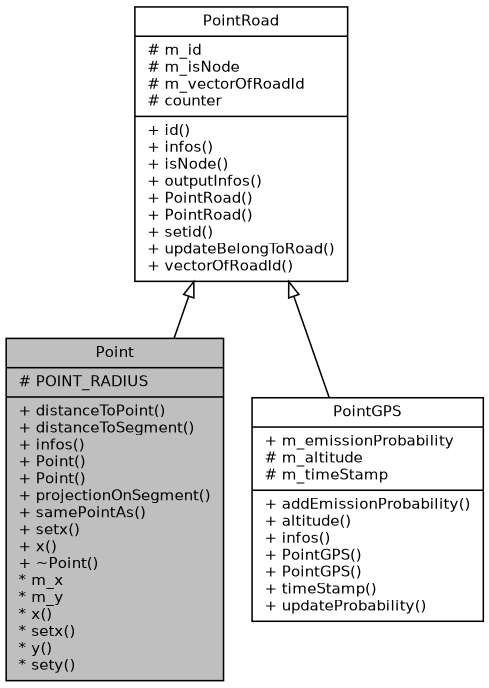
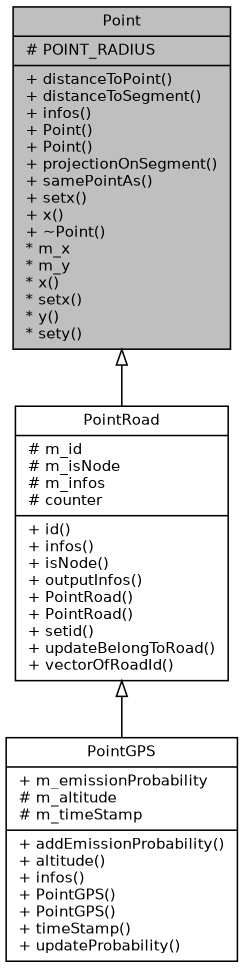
node "PointRoad": text "# m_vectorOfRoadId" -> "# m_infos"
edge "Point" -> "PointRoad": reversed
